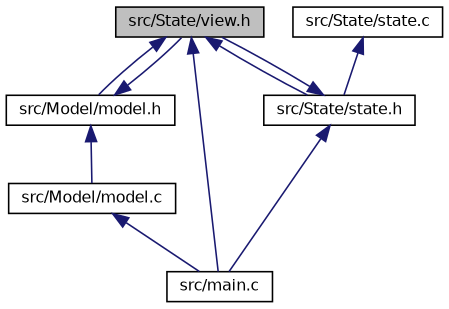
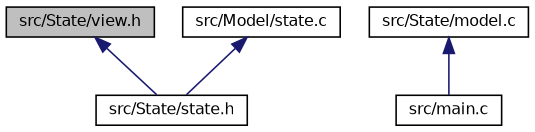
node "src/State/state.c": label "src/State/state.c" -> "src/Model/state.c"
edge "src/State/view.h" -> "src/State/state.h": removed
node "src/Model/model.h": removed
edge "src/main.c" -> "src/State/view.h": removed
node "src/Model/model.c": label "src/Model/model.c" -> "src/State/model.c"
edge "src/main.c" -> "src/State/state.h": removed
